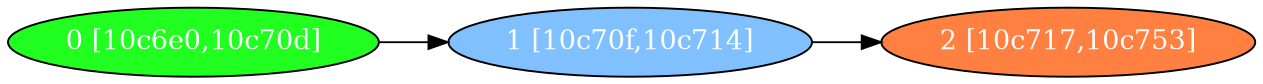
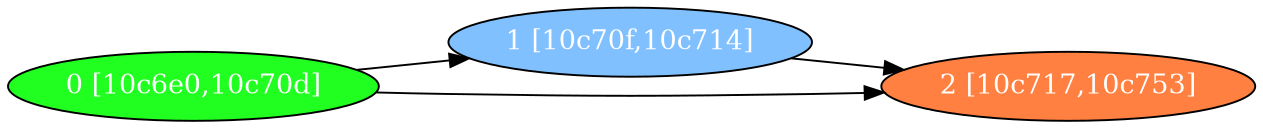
edge "0 [10c6e0,10c70d]" -> "2 [10c717,10c753]": added
